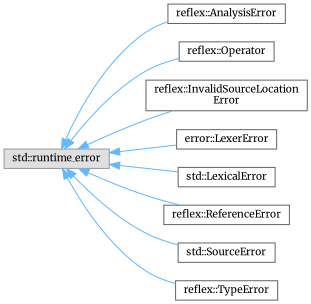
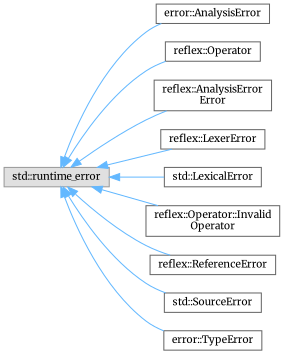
node "reflex::AnalysisError": label "reflex::AnalysisError" -> "error::AnalysisError"
node "reflex::InvalidSourceLocation Error": label "reflex::InvalidSourceLocation Error" -> "reflex::AnalysisError Error"
node "error::LexerError": label "error::LexerError" -> "reflex::LexerError"
node "reflex::Operator::Invalid Operator": added
node "reflex::TypeError": label "reflex::TypeError" -> "error::TypeError"
